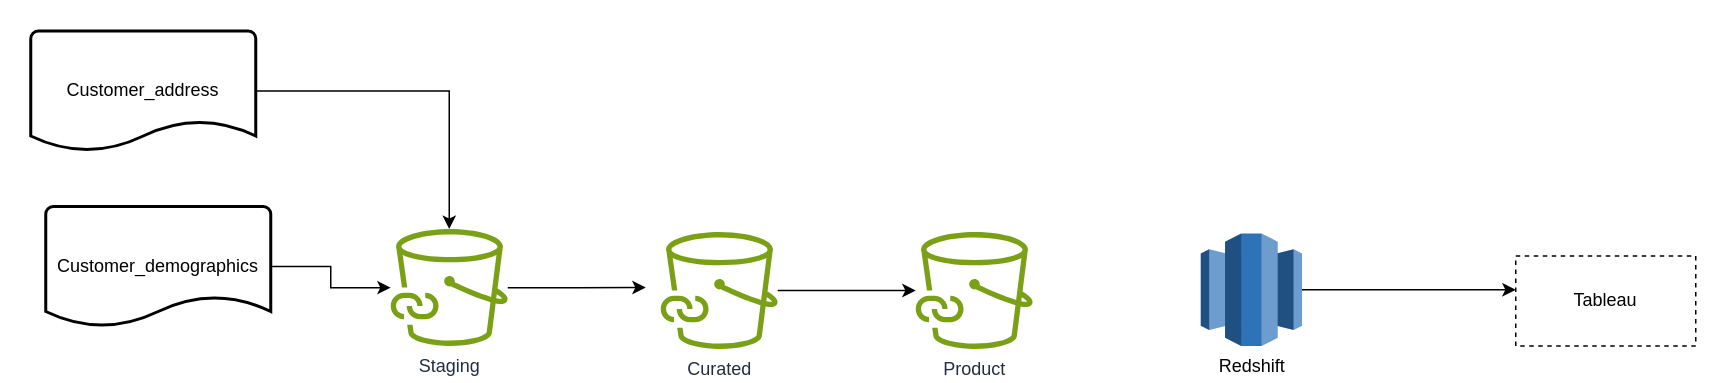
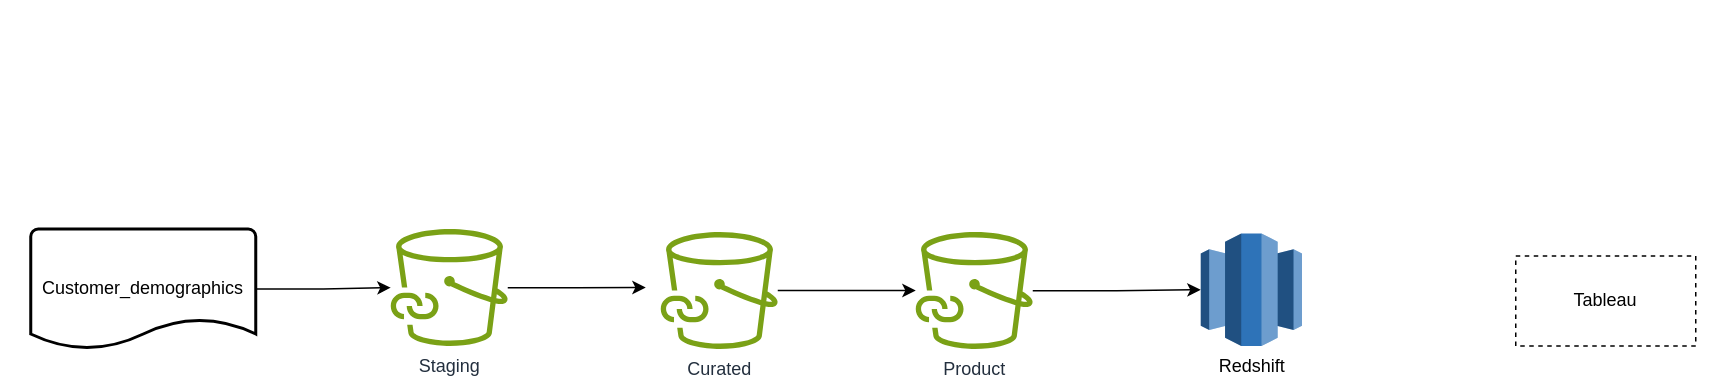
node "Customer_address": removed
edge "Customer_address" -> "Staging": removed
node "Customer_demographics": moved (158, 266) -> (143, 289)
edge "Product" -> "Redshift": added
edge "Redshift" -> "Tableau": removed
